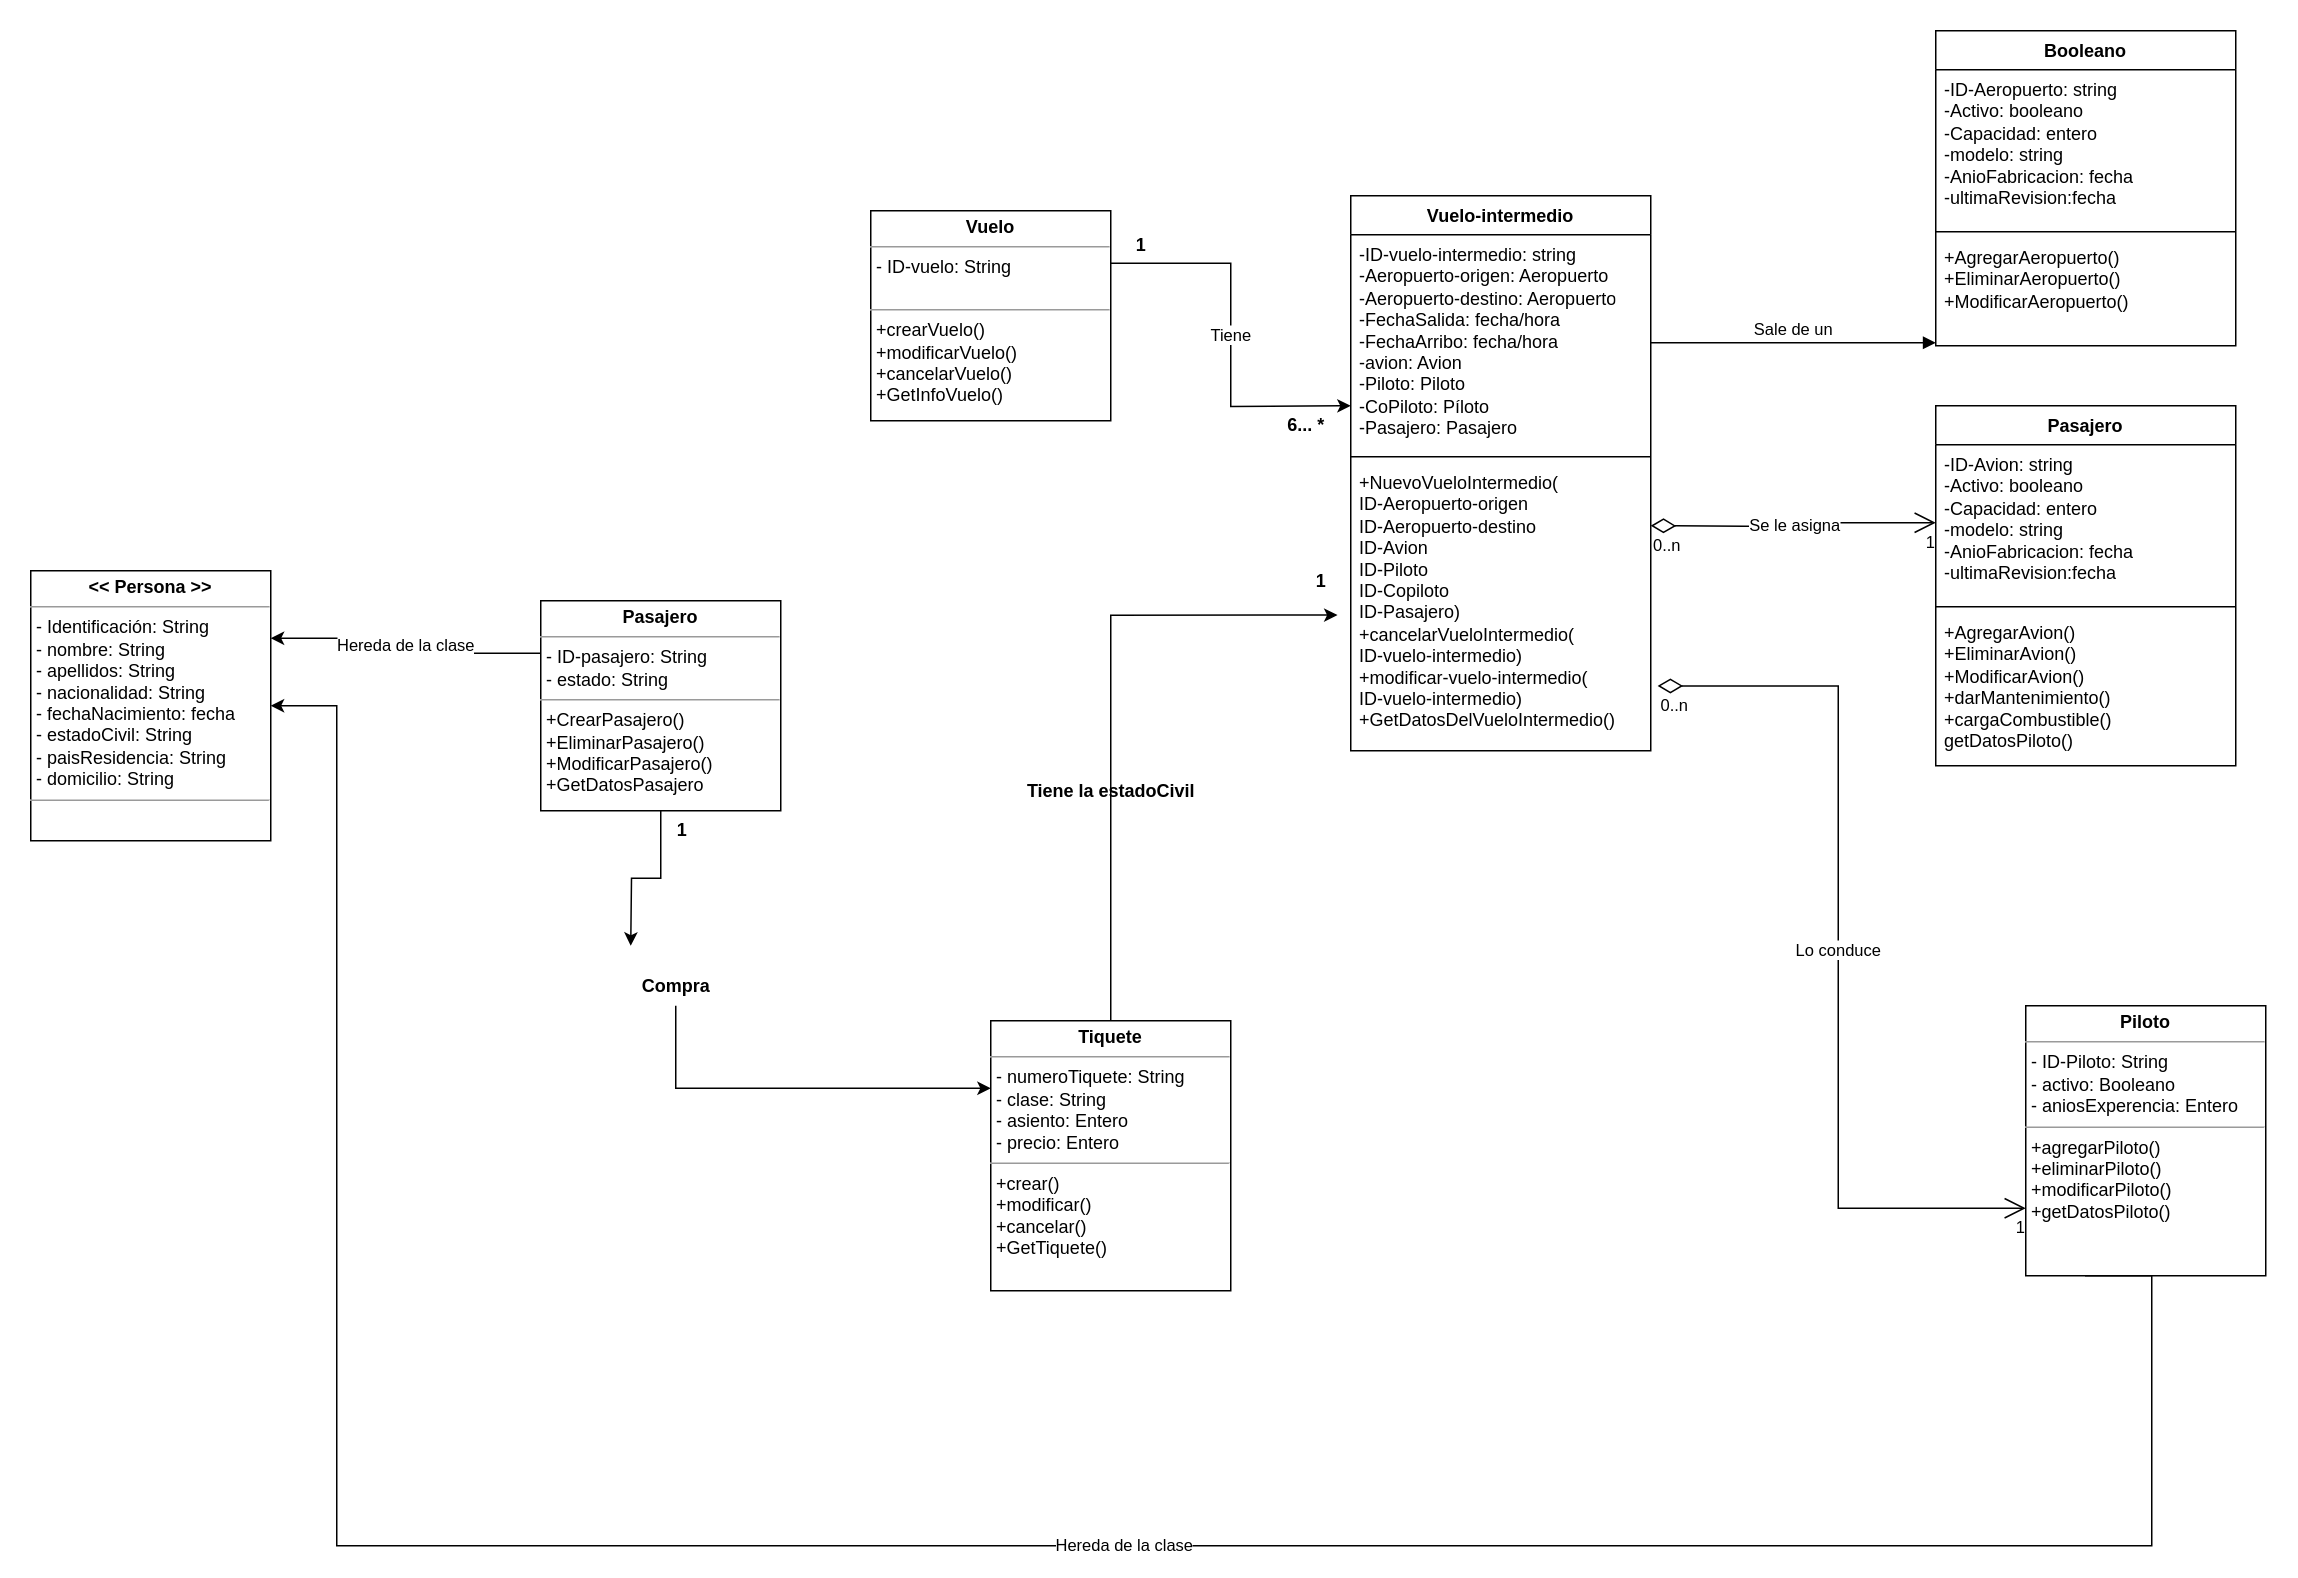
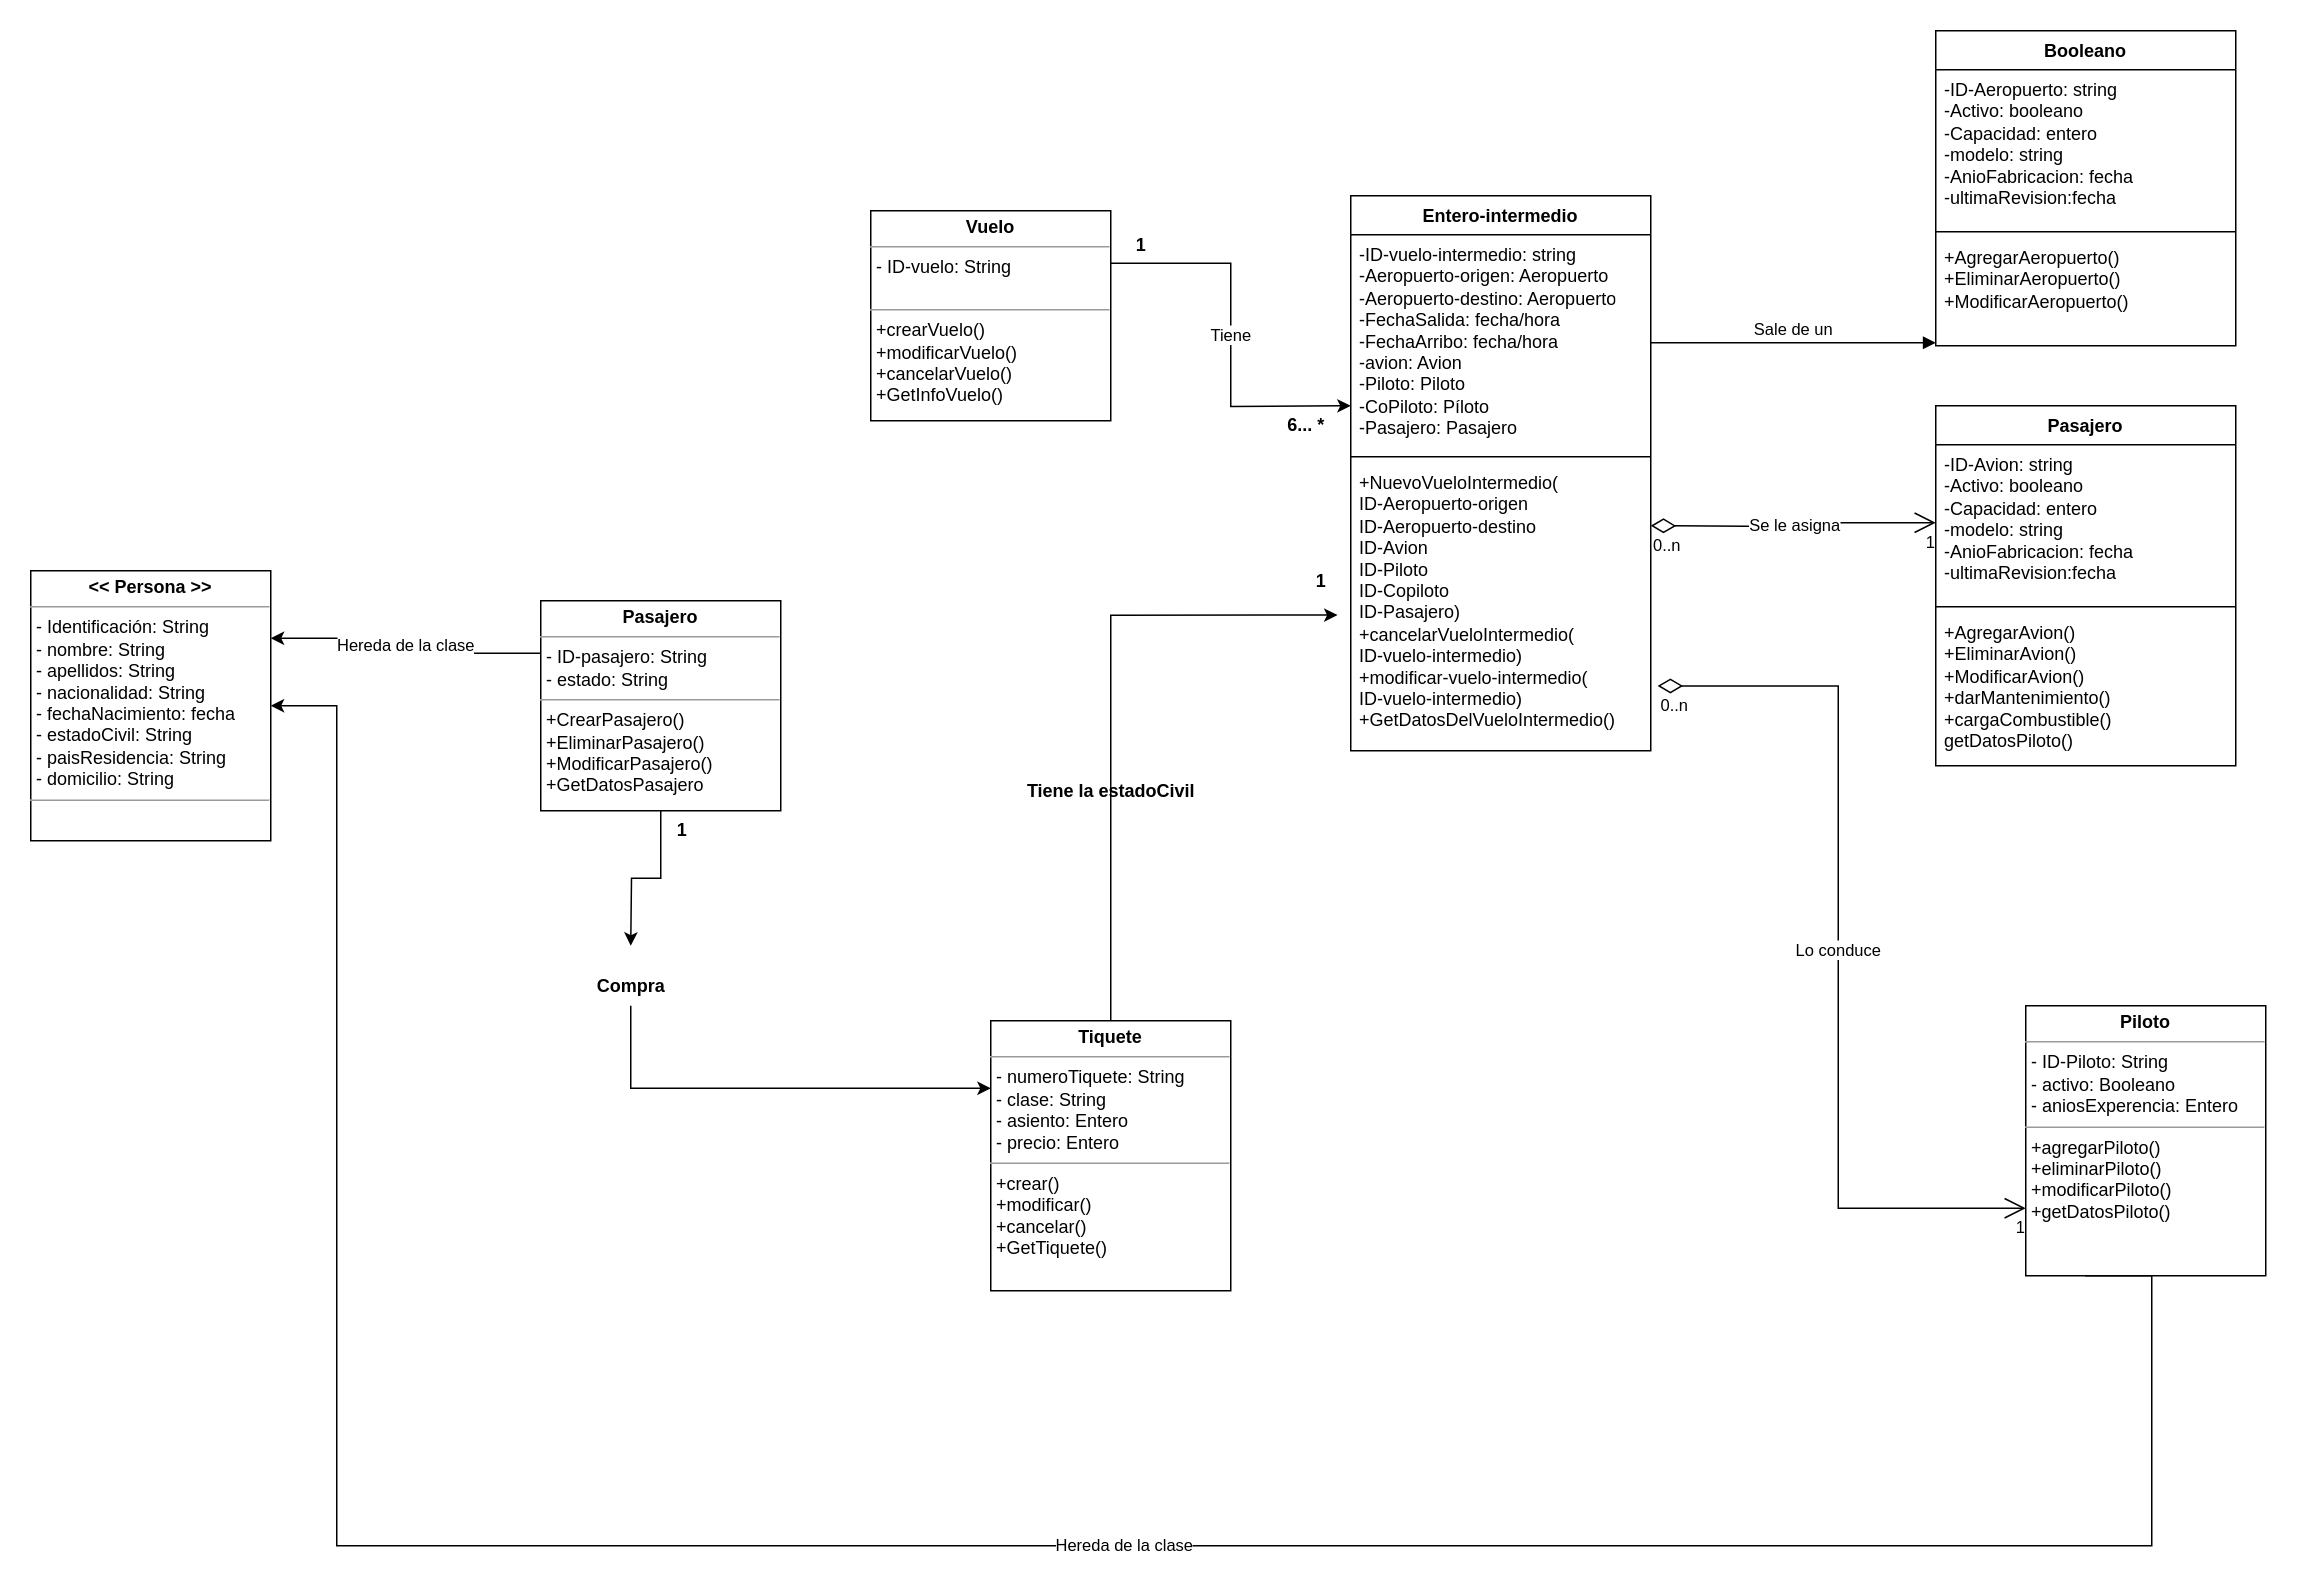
node "Vuelo-intermedio": label "Vuelo-intermedio" -> "Entero-intermedio"
node "Compra": moved (676, 986) -> (631, 986)
